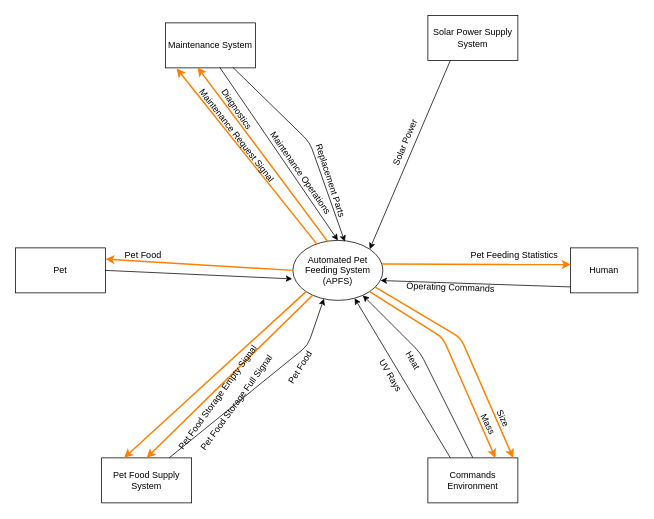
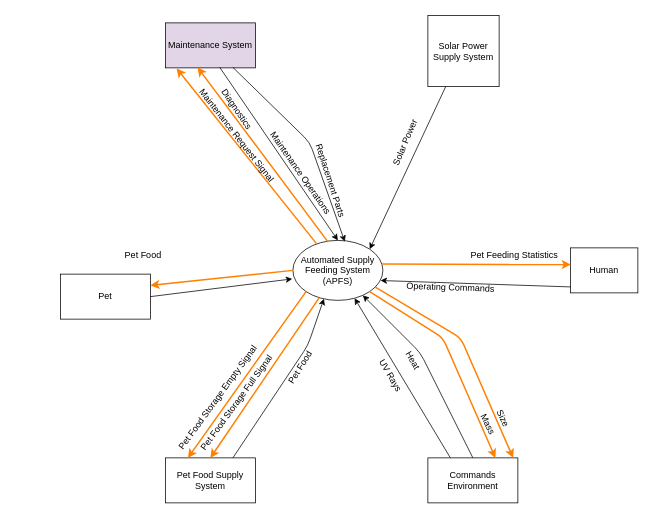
node "Solar Power Supply System": size 90x45 -> 71x71
node "Maintenance System": fillcolor #ffffff -> #e1d5e7
node "Pet": moved (60, 270) -> (105, 297)
node "Automated Pet Feeding System (APFS)": label "Automated Pet Feeding System (APFS)" -> "Automated Supply Feeding System (APFS)"
node "Pet Food Supply System": moved (147, 480) -> (210, 480)
